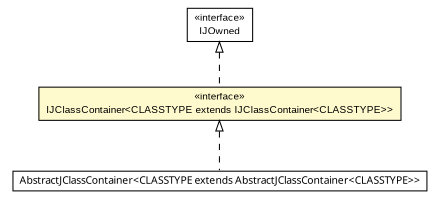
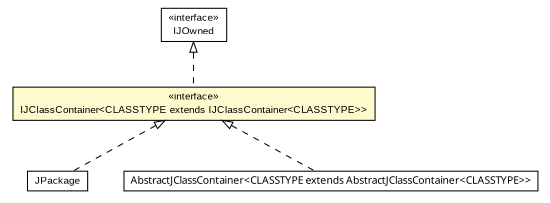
node "JPackage": added
